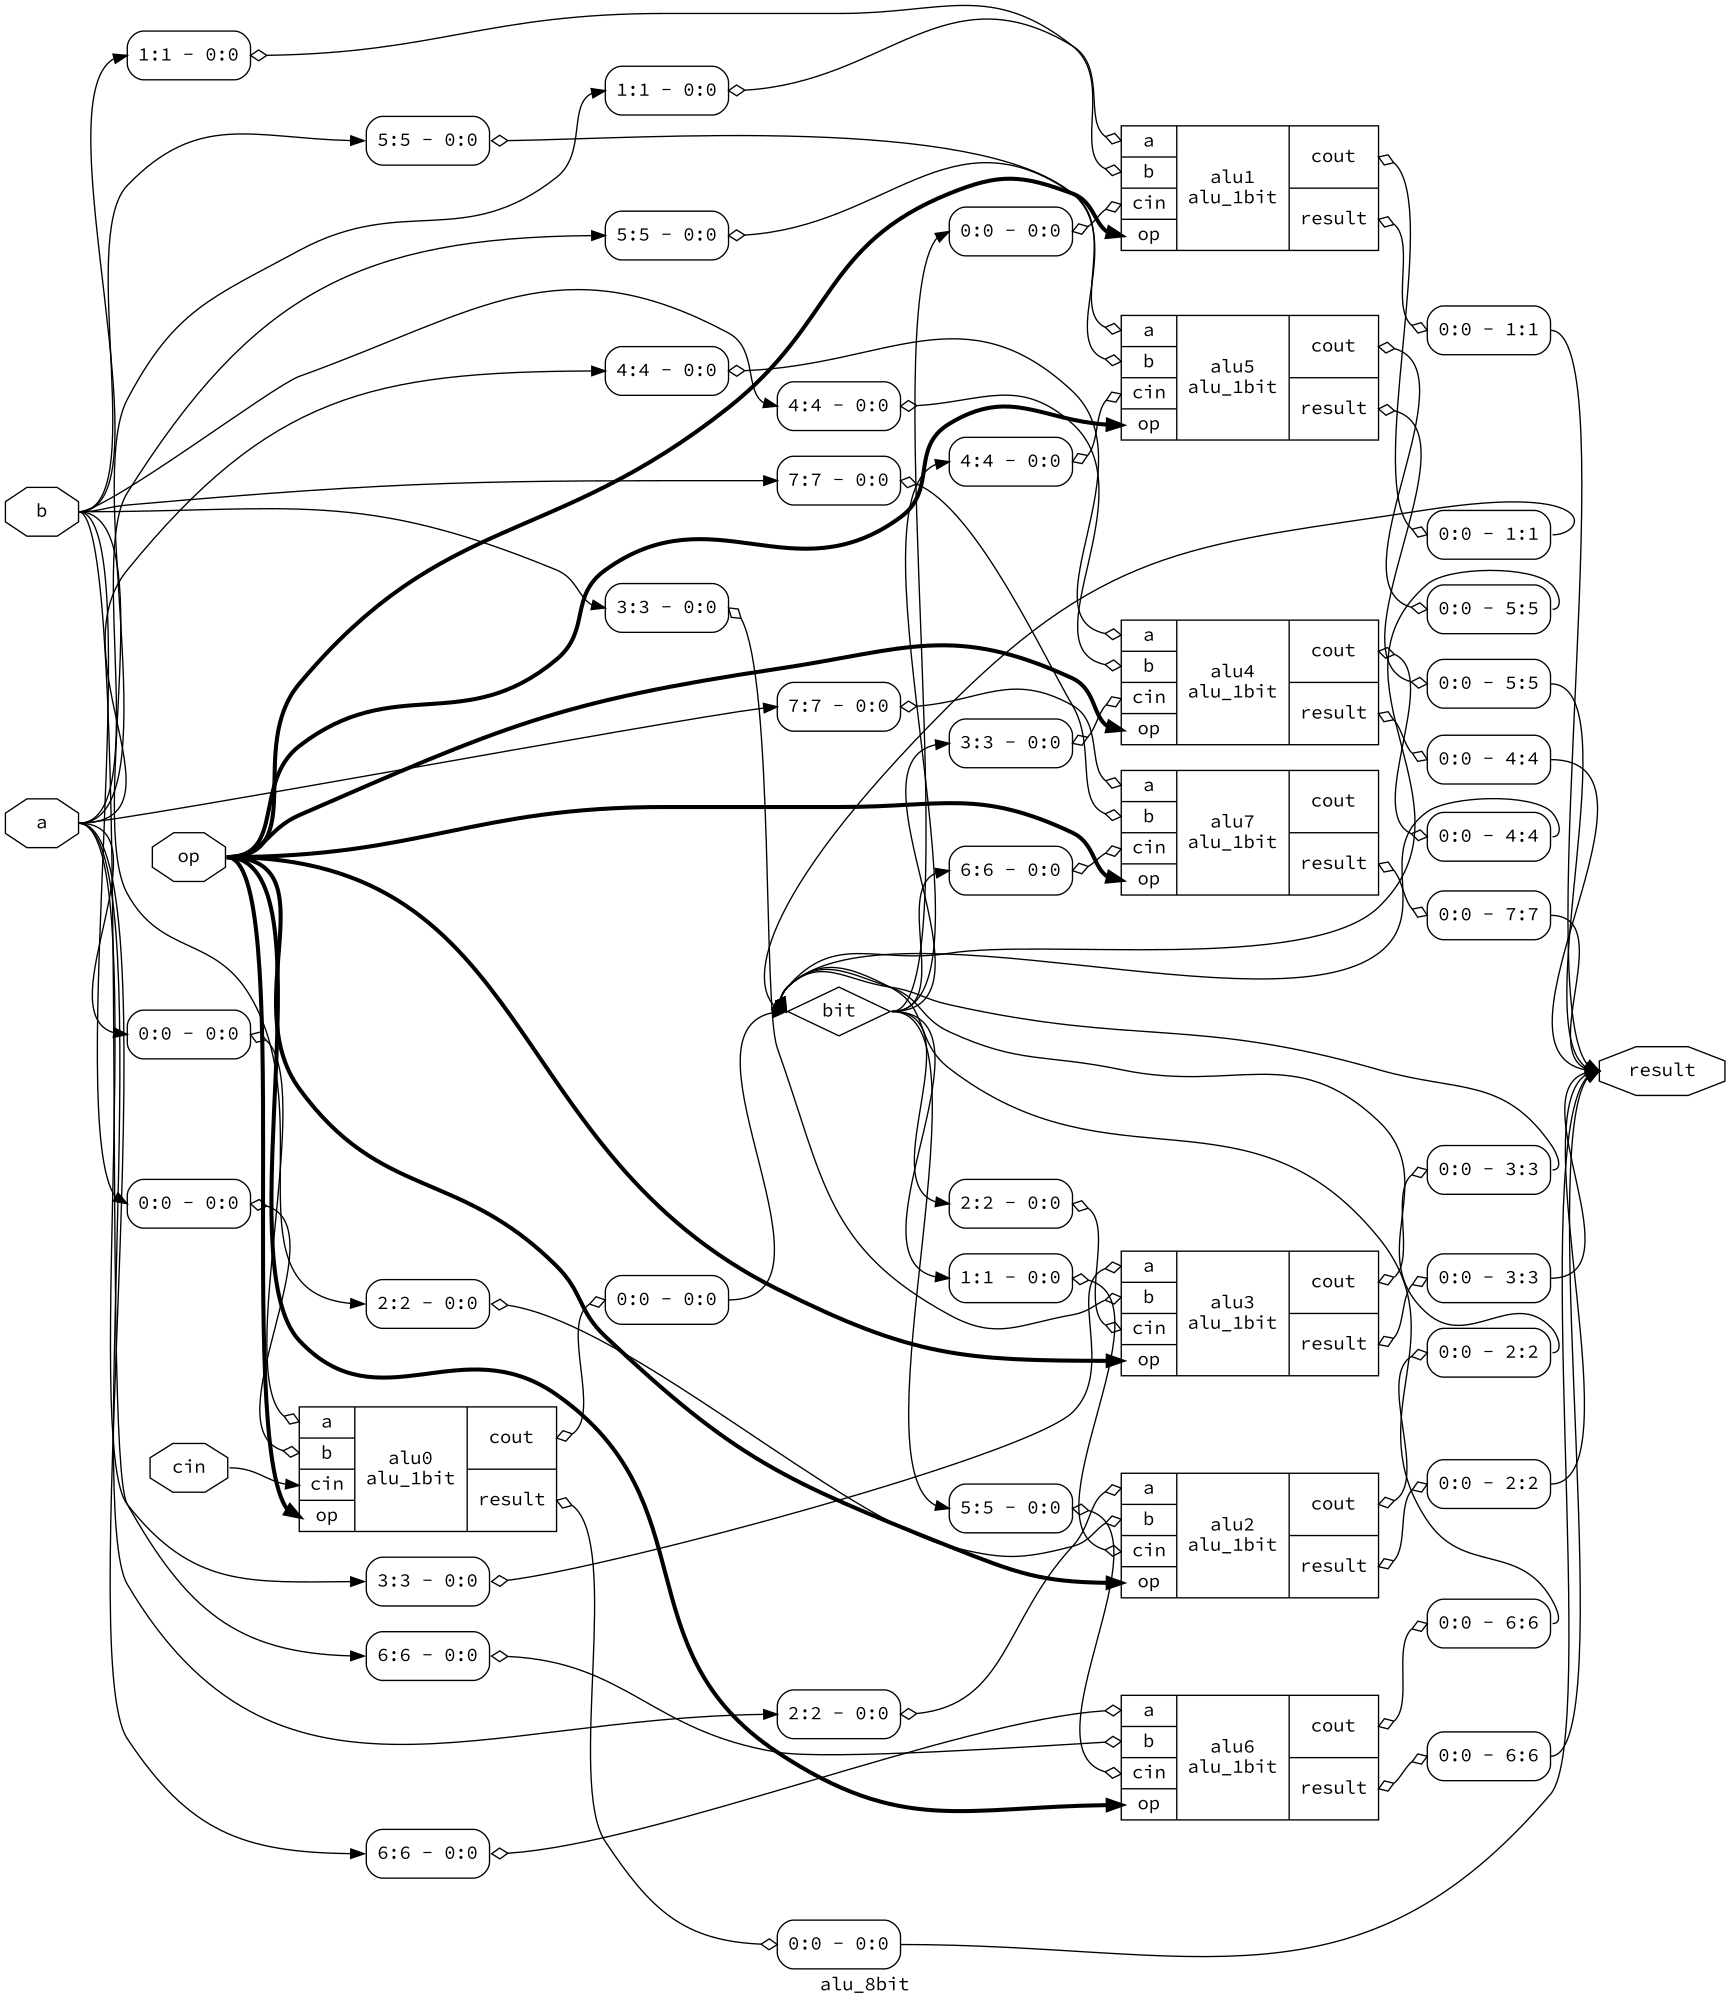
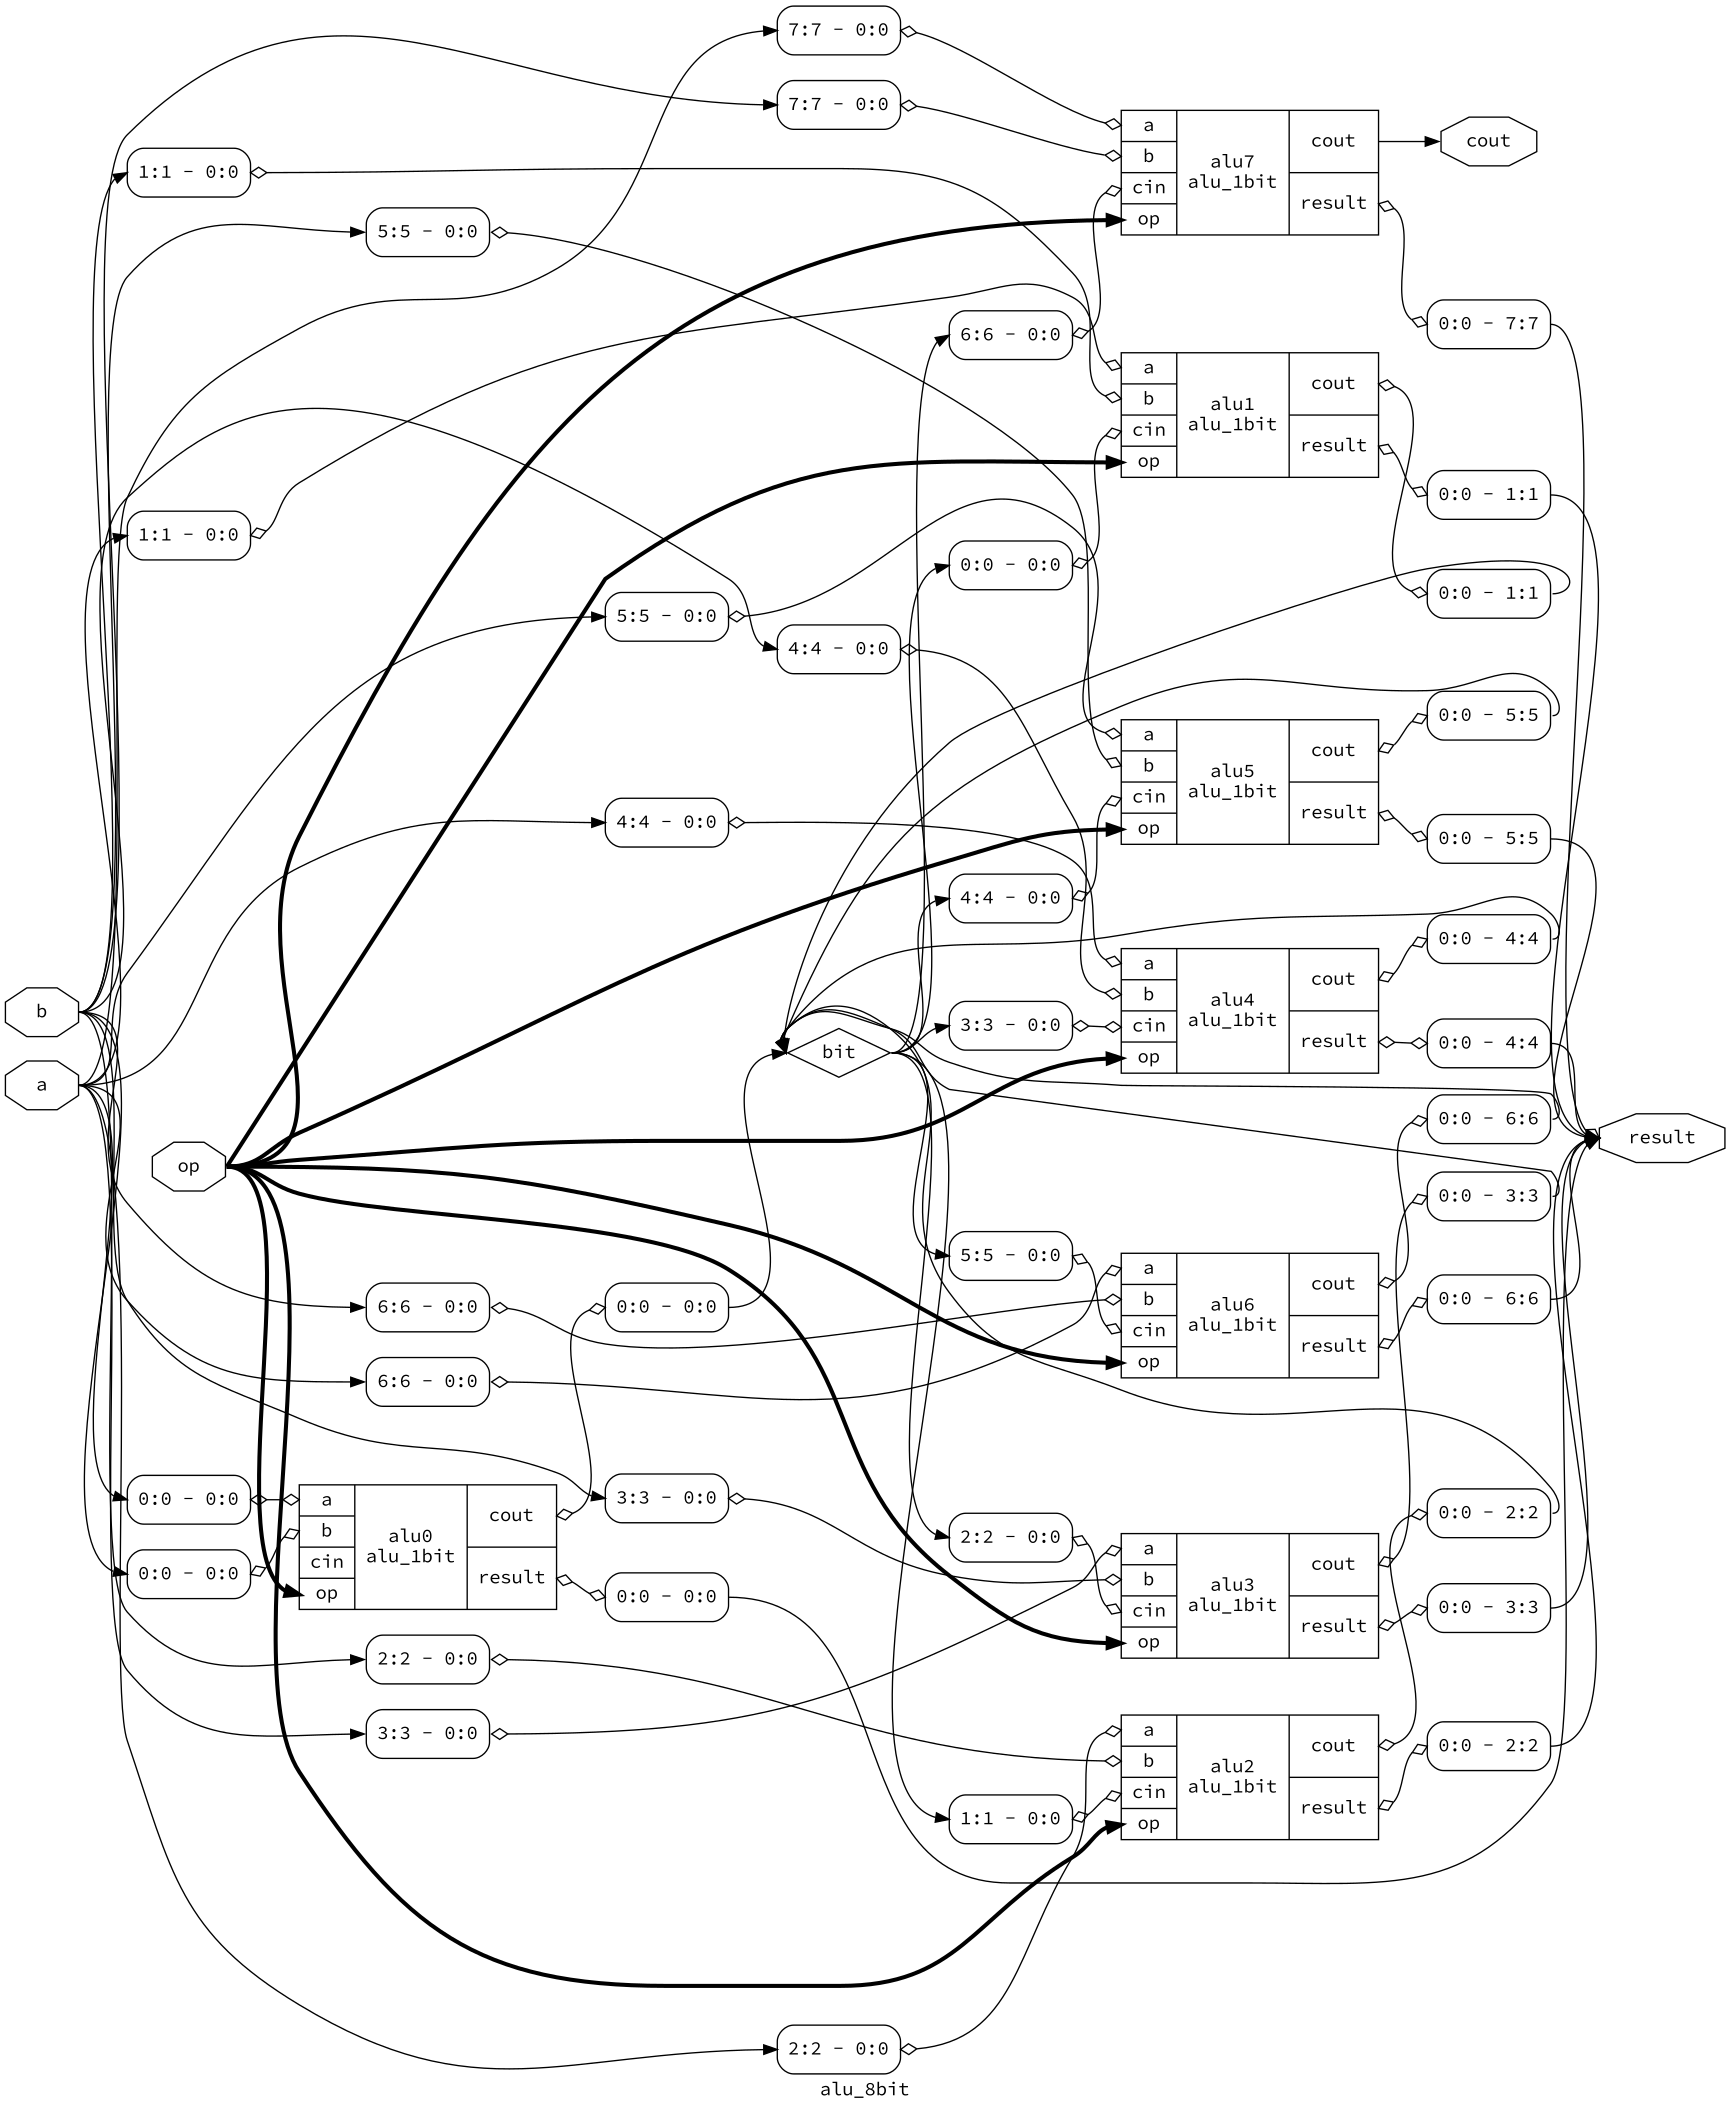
node "cout": added
node "cin": removed
